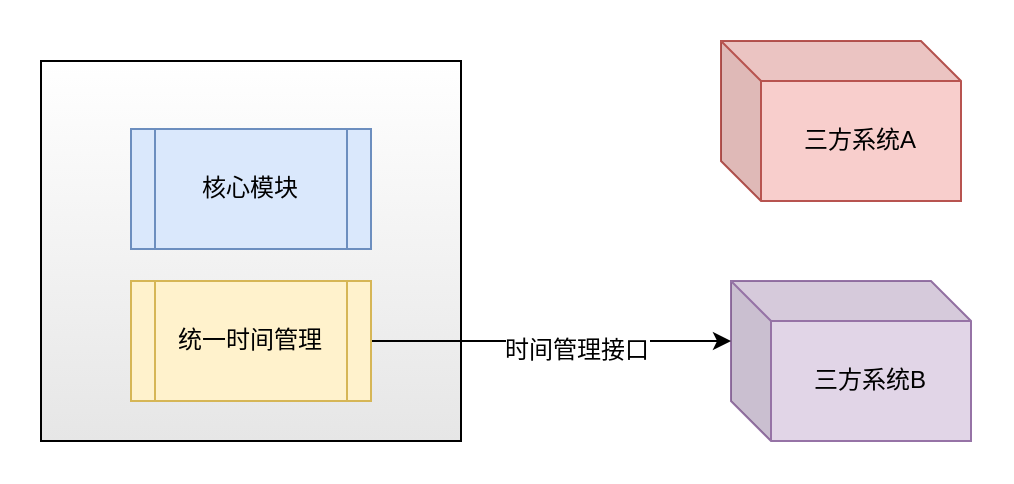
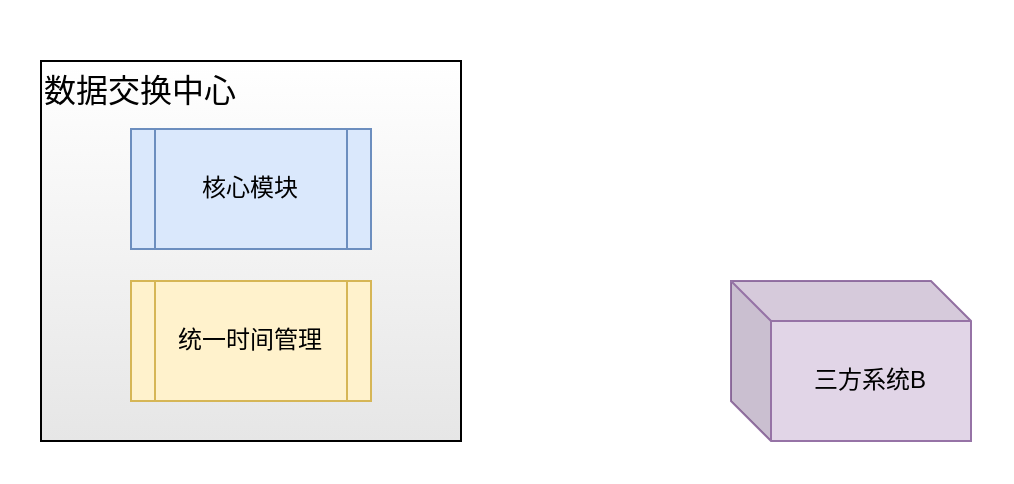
node "数据交换中心": added
node "三方系统A": removed
edge "统一时间管理" -> "三方系统B": removed, label "时间管理接口"
